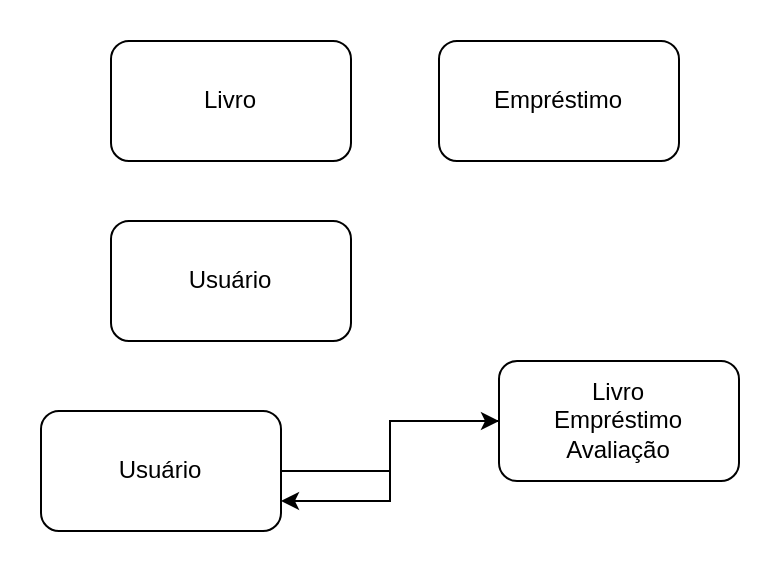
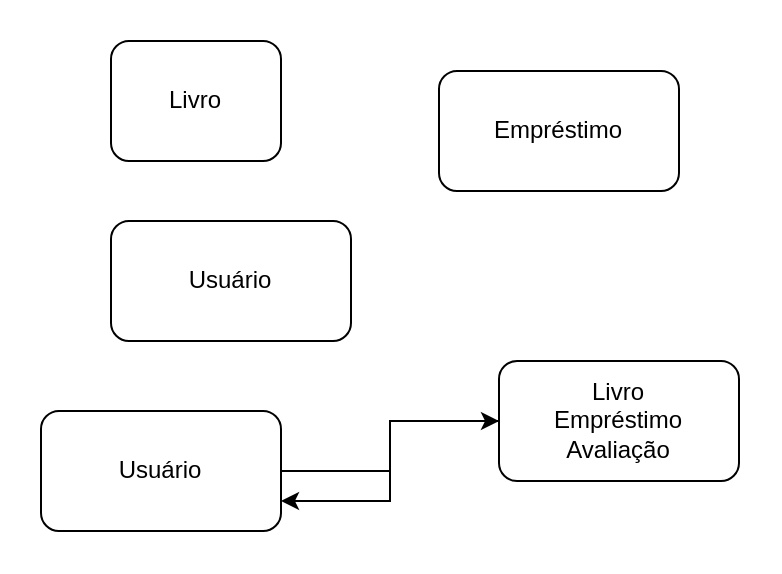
node "Livro": size 240x120 -> 170x120
node "Empréstimo": moved (559, 101) -> (559, 131)
